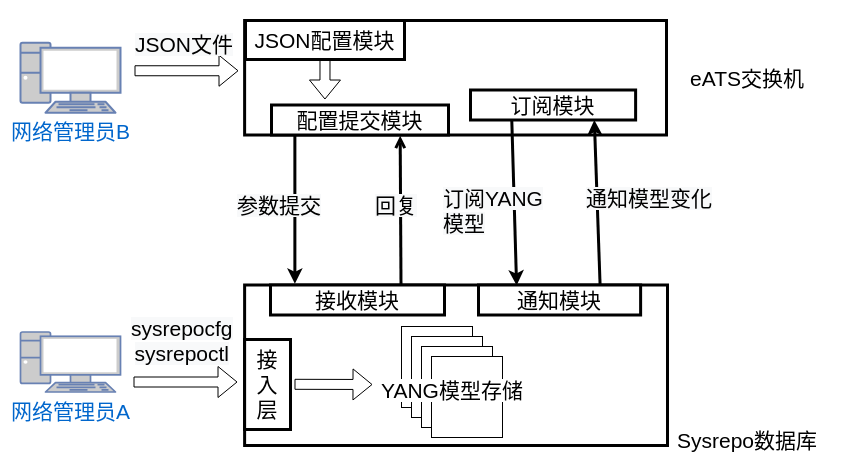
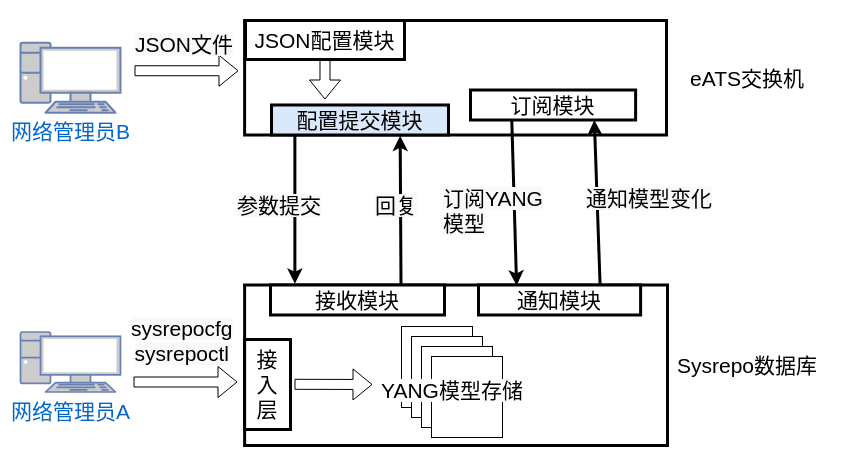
node "配置提交模块": fillcolor #ffffff -> #dae8fc
edge "接收模块" -> "配置提交模块": arrowhead open -> classic
node "Sysrepo数据库": moved (756, 437) -> (756, 362)
